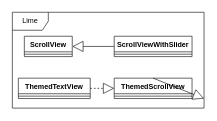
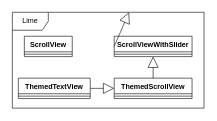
edge "ScrollViewWithSlider" -> "ScrollView": now "ScrollViewWithSlider" -> "Lime"
edge "ThemedScrollView" -> "Lime": now "ThemedScrollView" -> "ScrollViewWithSlider"
edge "ThemedTextView" -> "ThemedScrollView": style dashed -> solid
